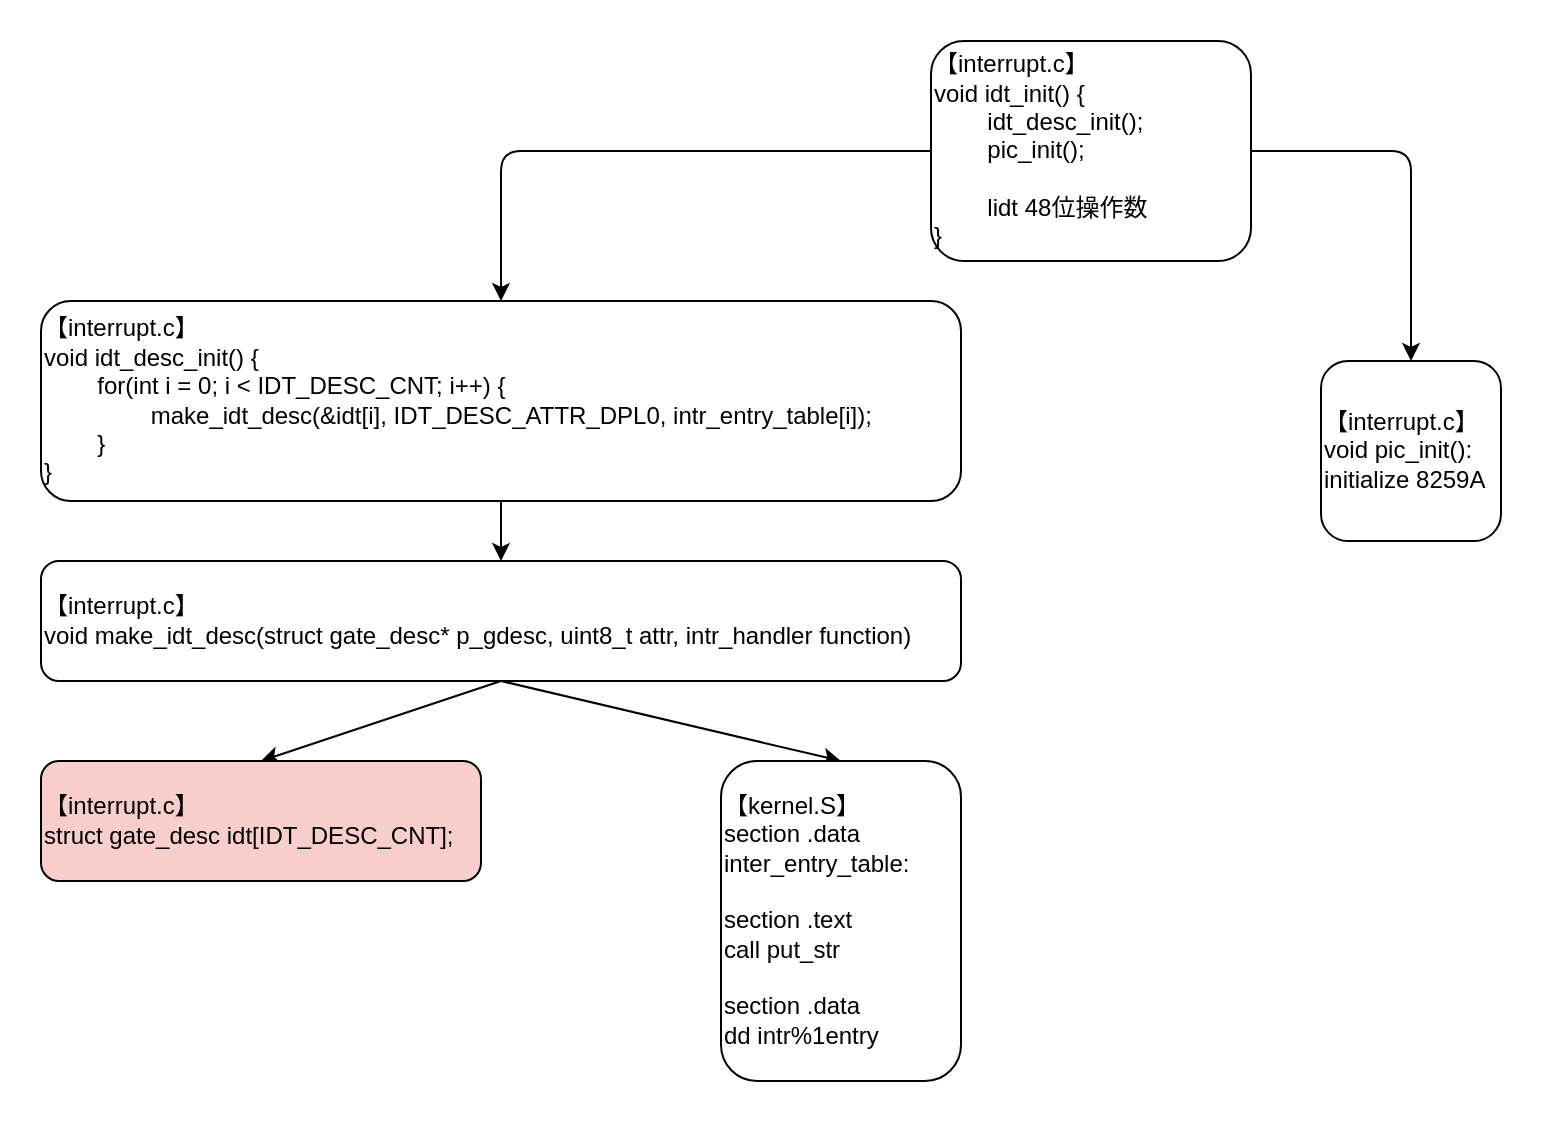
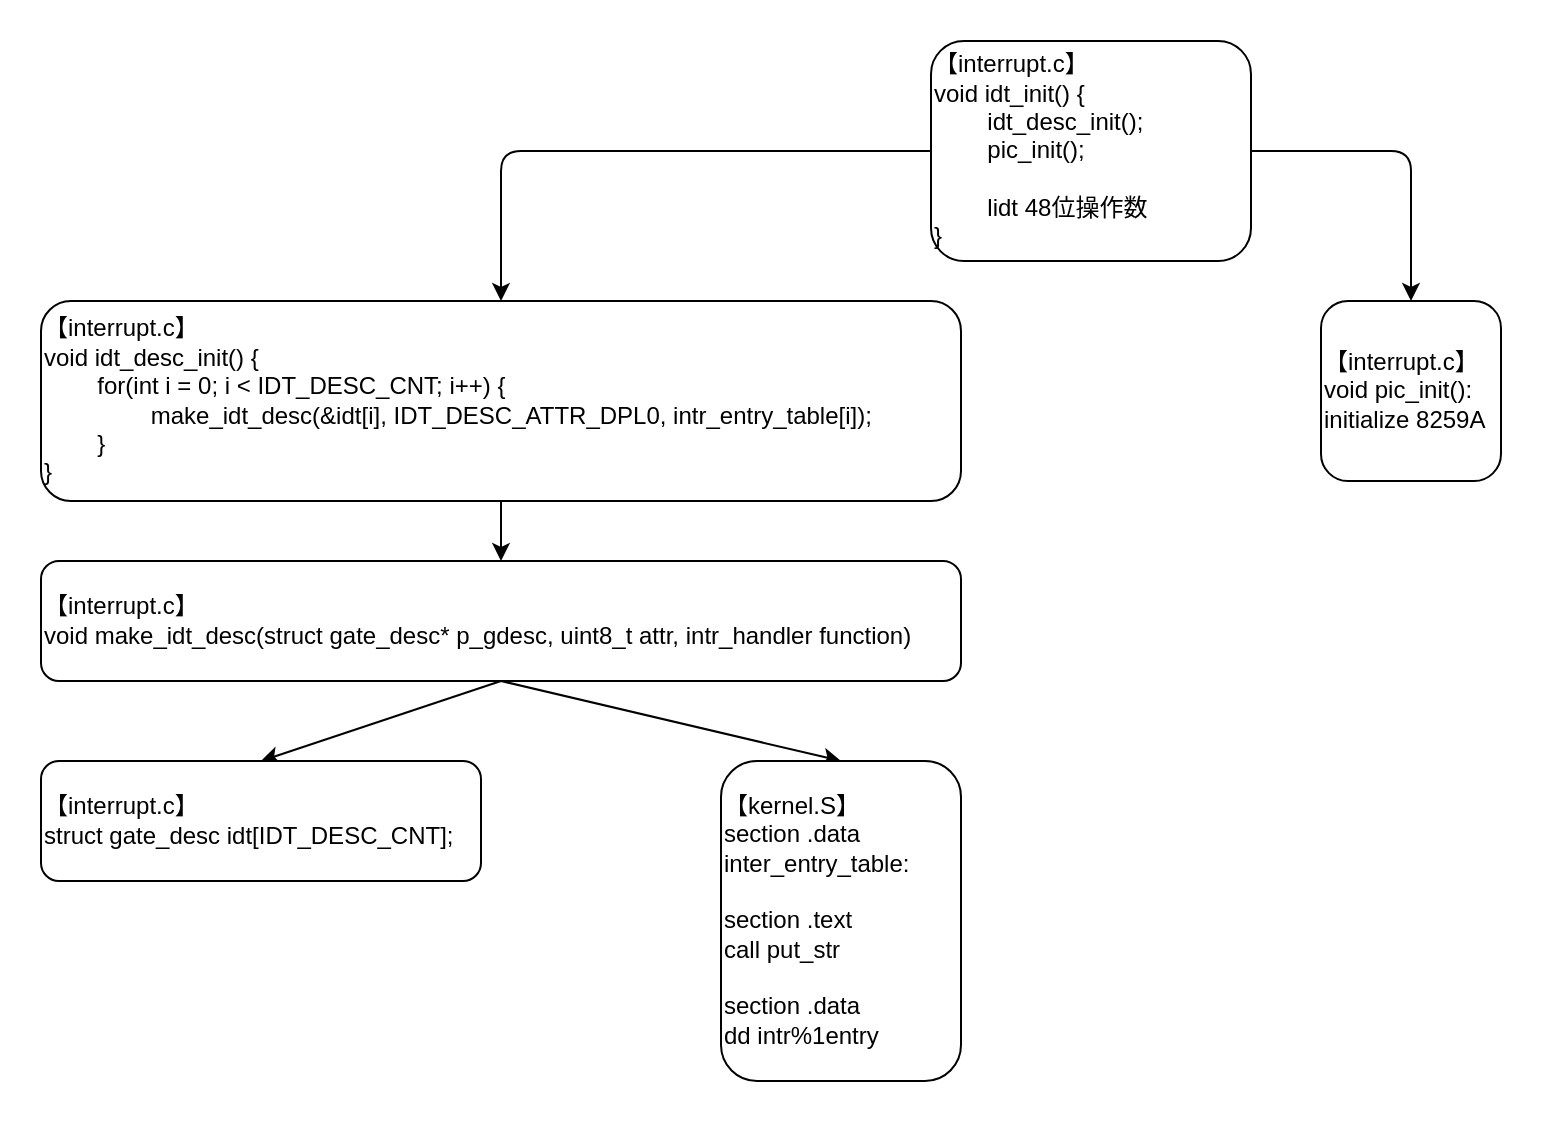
node "【interrupt.c】 void pic_init(): initialize 8259A": moved (1411, 451) -> (1411, 391)
node "【interrupt.c】 struct gate_desc idt[IDT_DESC_CNT];": fillcolor #f8cecc -> #ffffff
